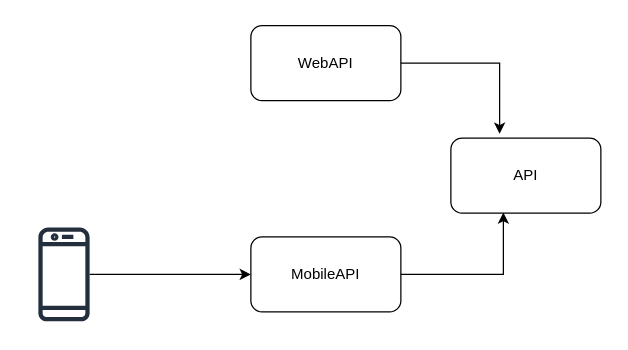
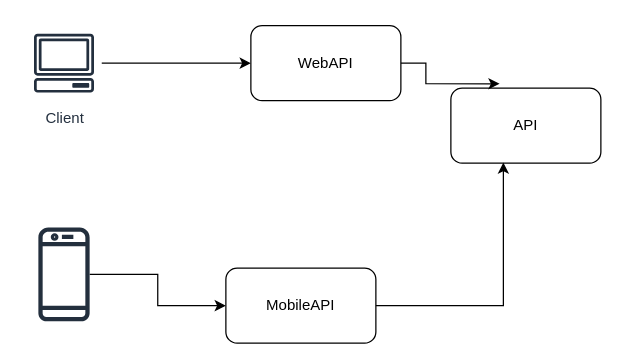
node "Client": added
edge "Client" -> "WebAPI": added
node "API": moved (526, 176) -> (526, 126)
node "MobileAPI": moved (326, 274) -> (301, 306)
